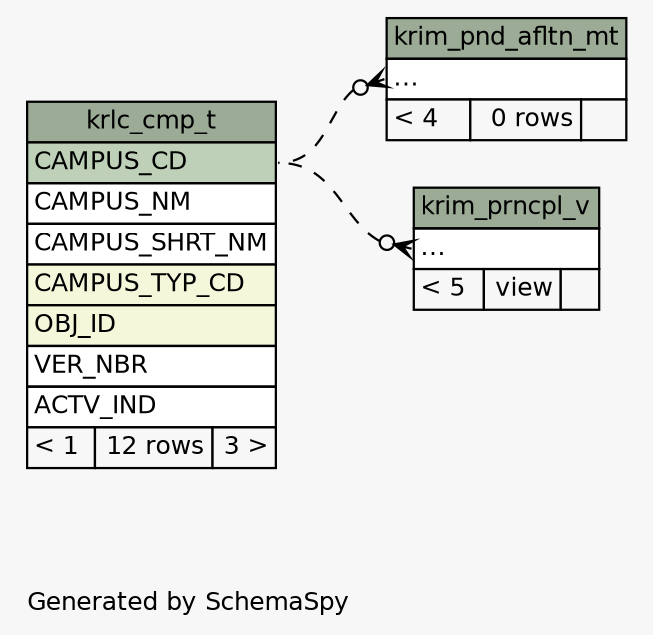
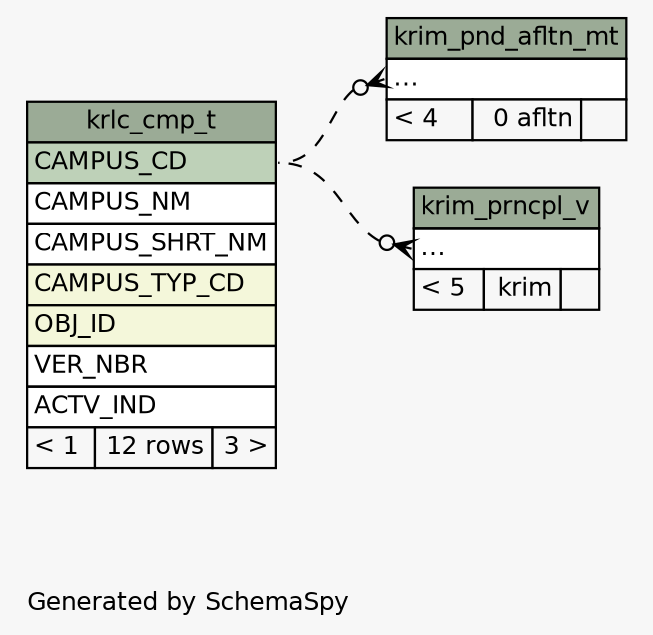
node "krim_pnd_afltn_mt": text "0 rows" -> "0 afltn"
node "krim_prncpl_v": text "view" -> "krim"
